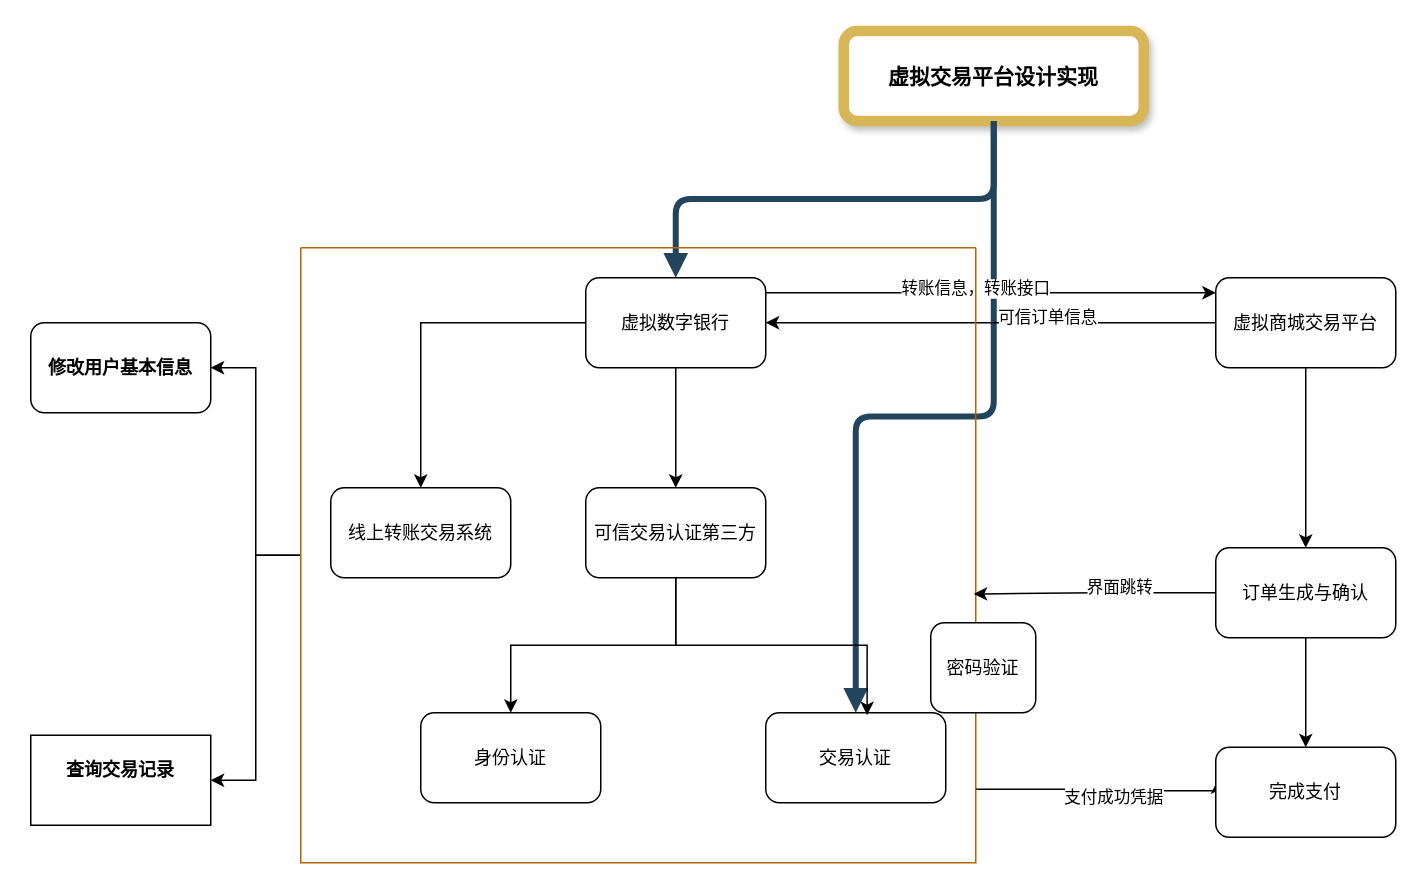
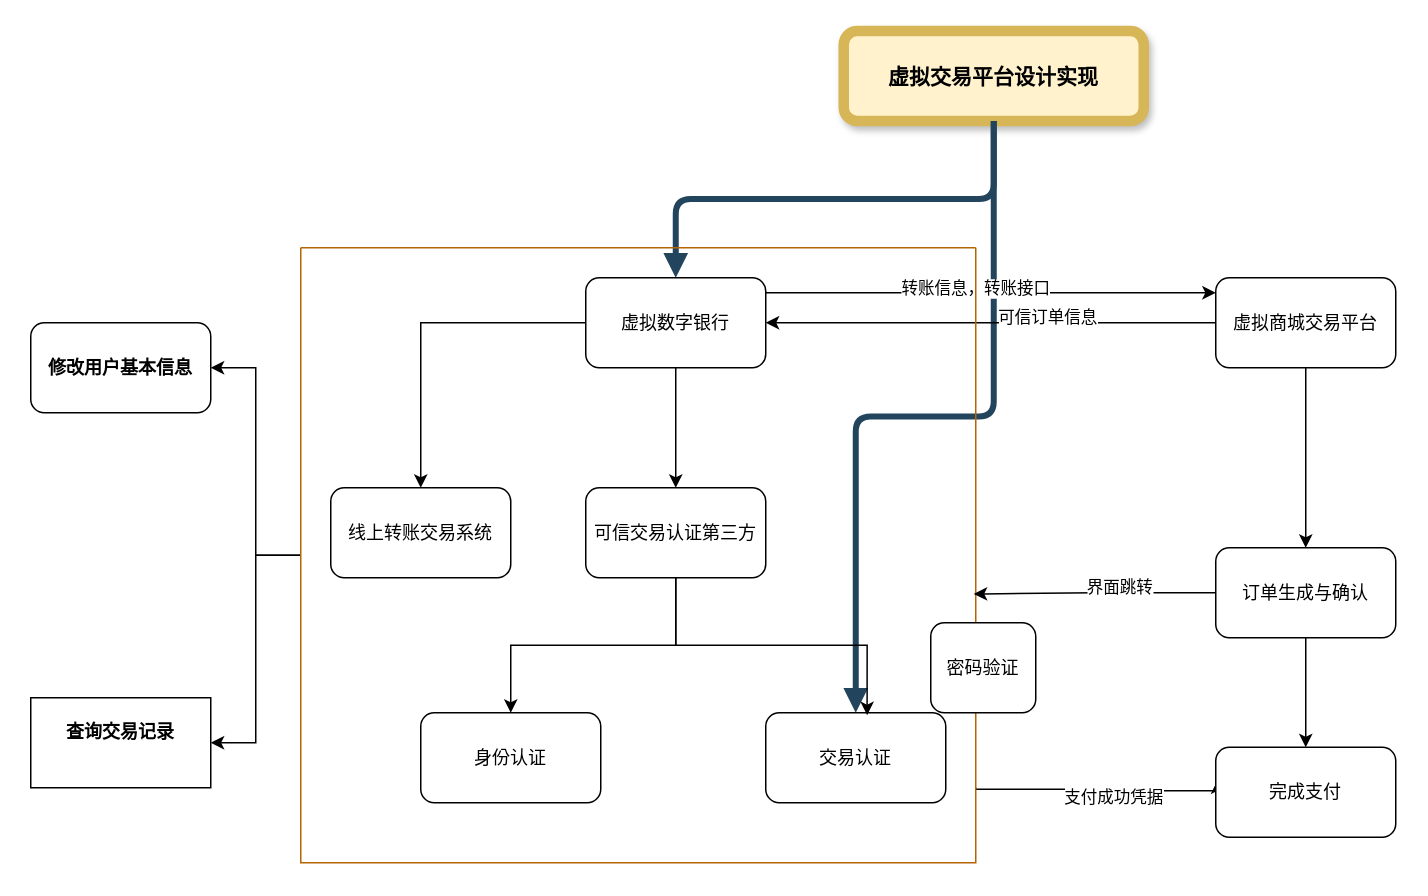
node "虚拟交易平台设计实现": fillcolor #ffffff -> #fff2cc
node "查询交易记录": moved (121, 780) -> (121, 743)
